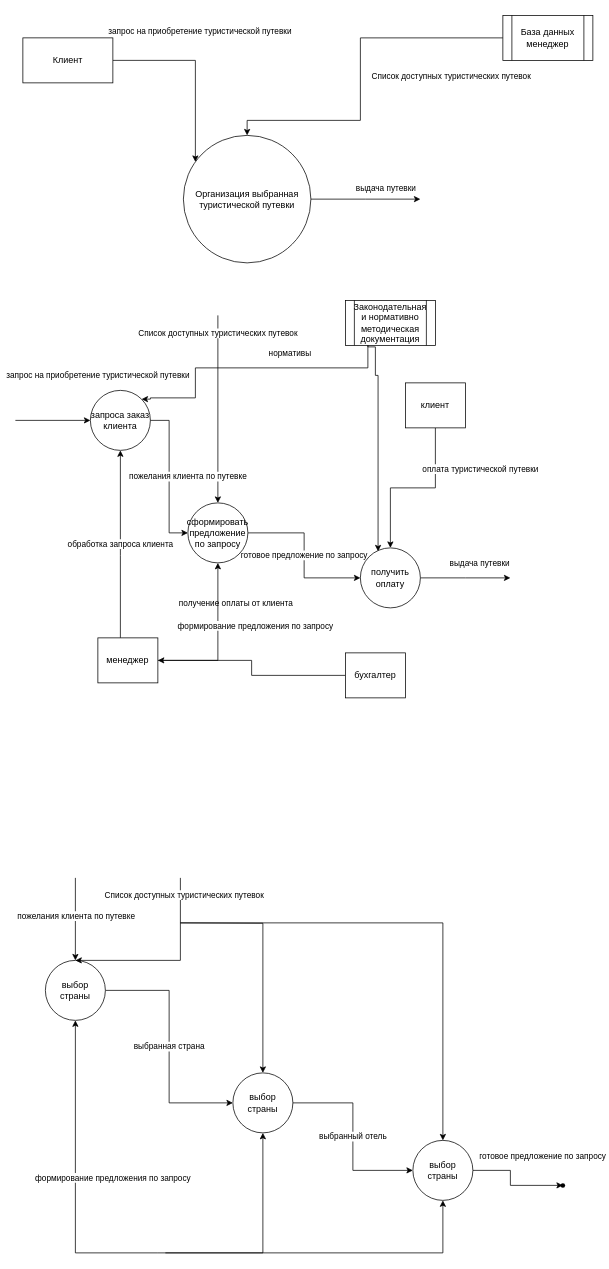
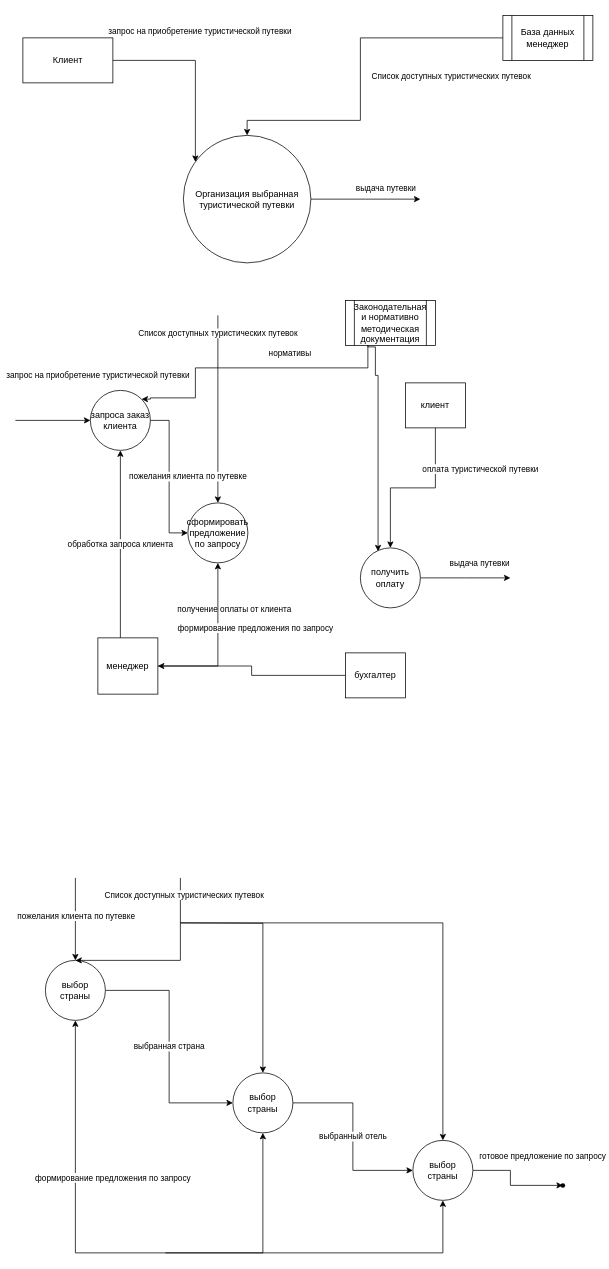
edge "сформировать предложение по запросу" -> "получить оплату": removed, label "готовое предложение по запросу"
node "менеджер": size 60x45 -> 60x56
